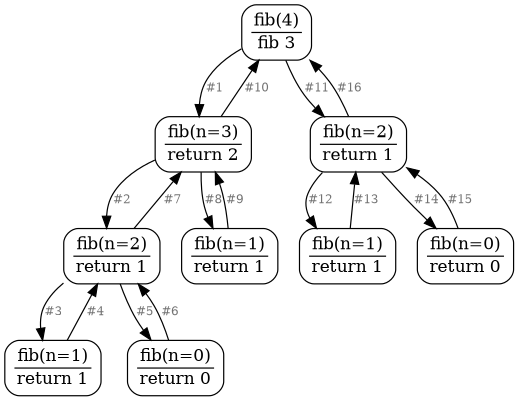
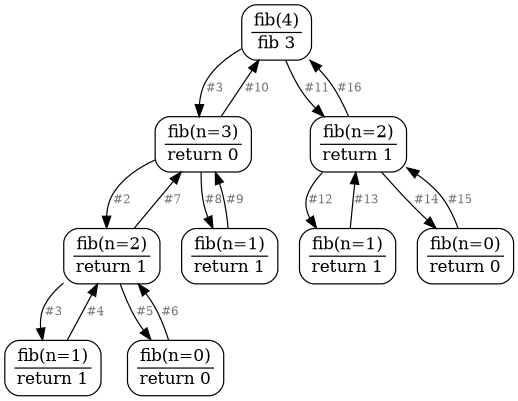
edge "fib(4)" -> "fib(n=3)": label "#1" -> "#3"
node "fib(n=3)": text "return 2" -> "return 0"
